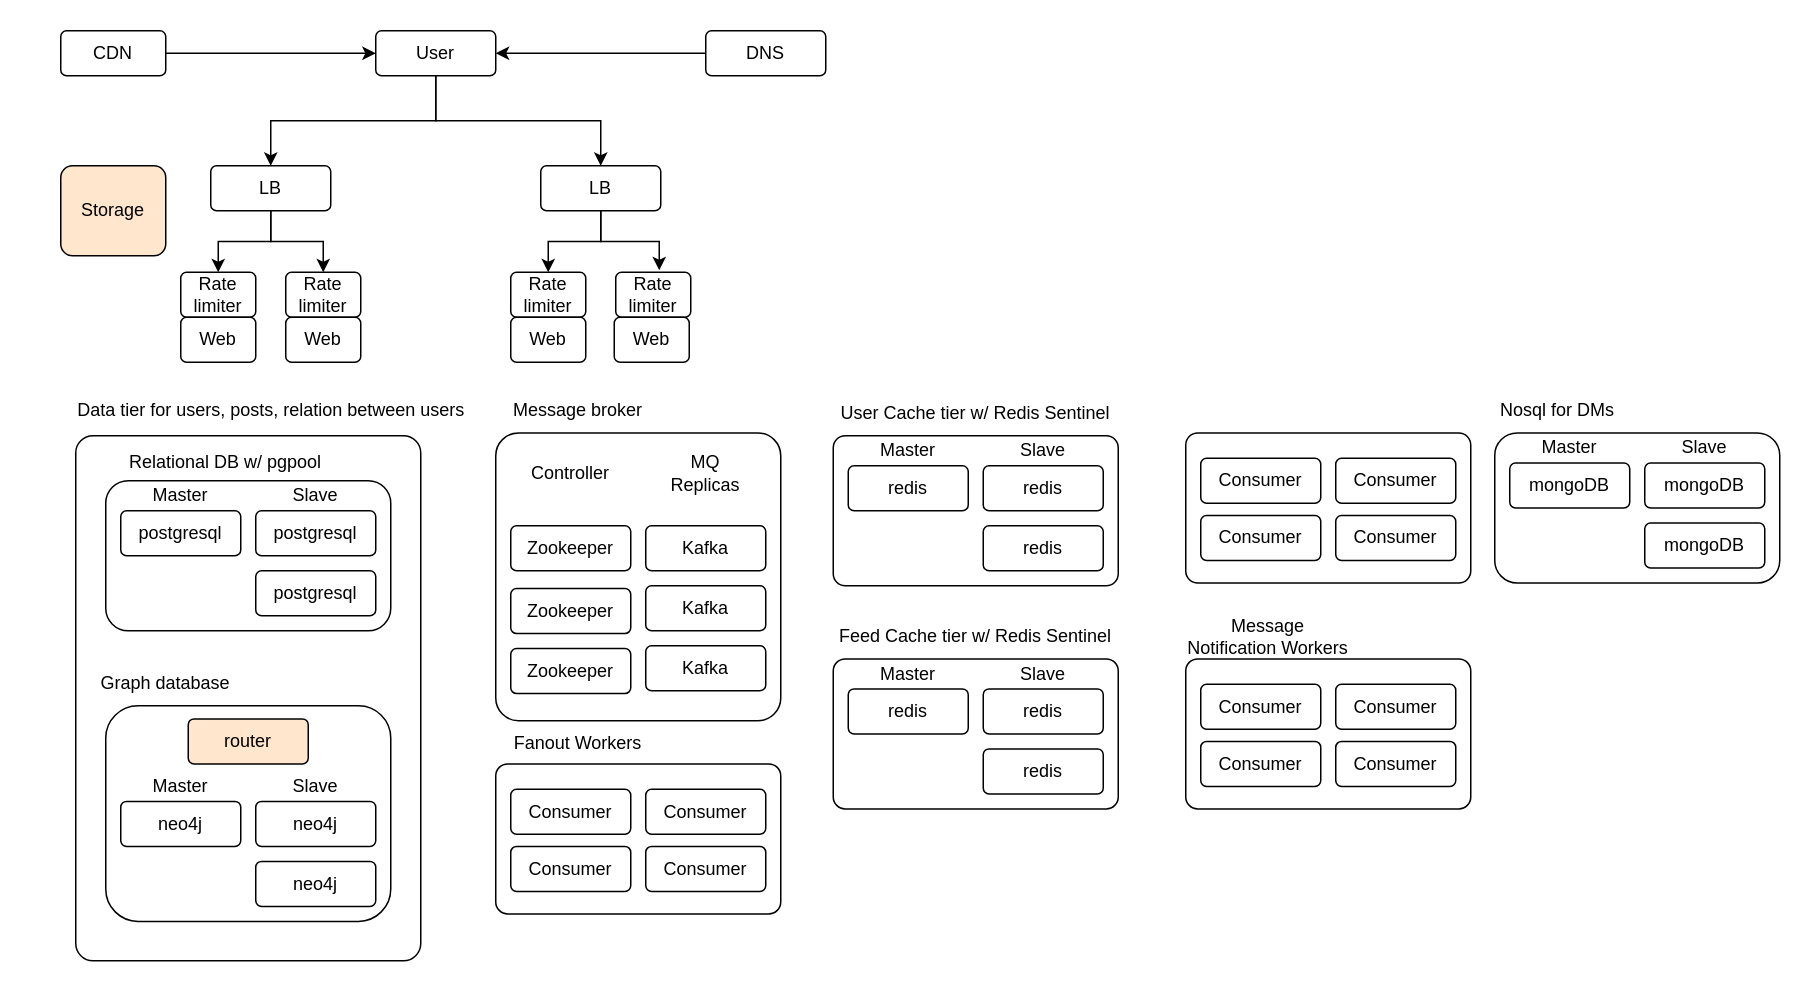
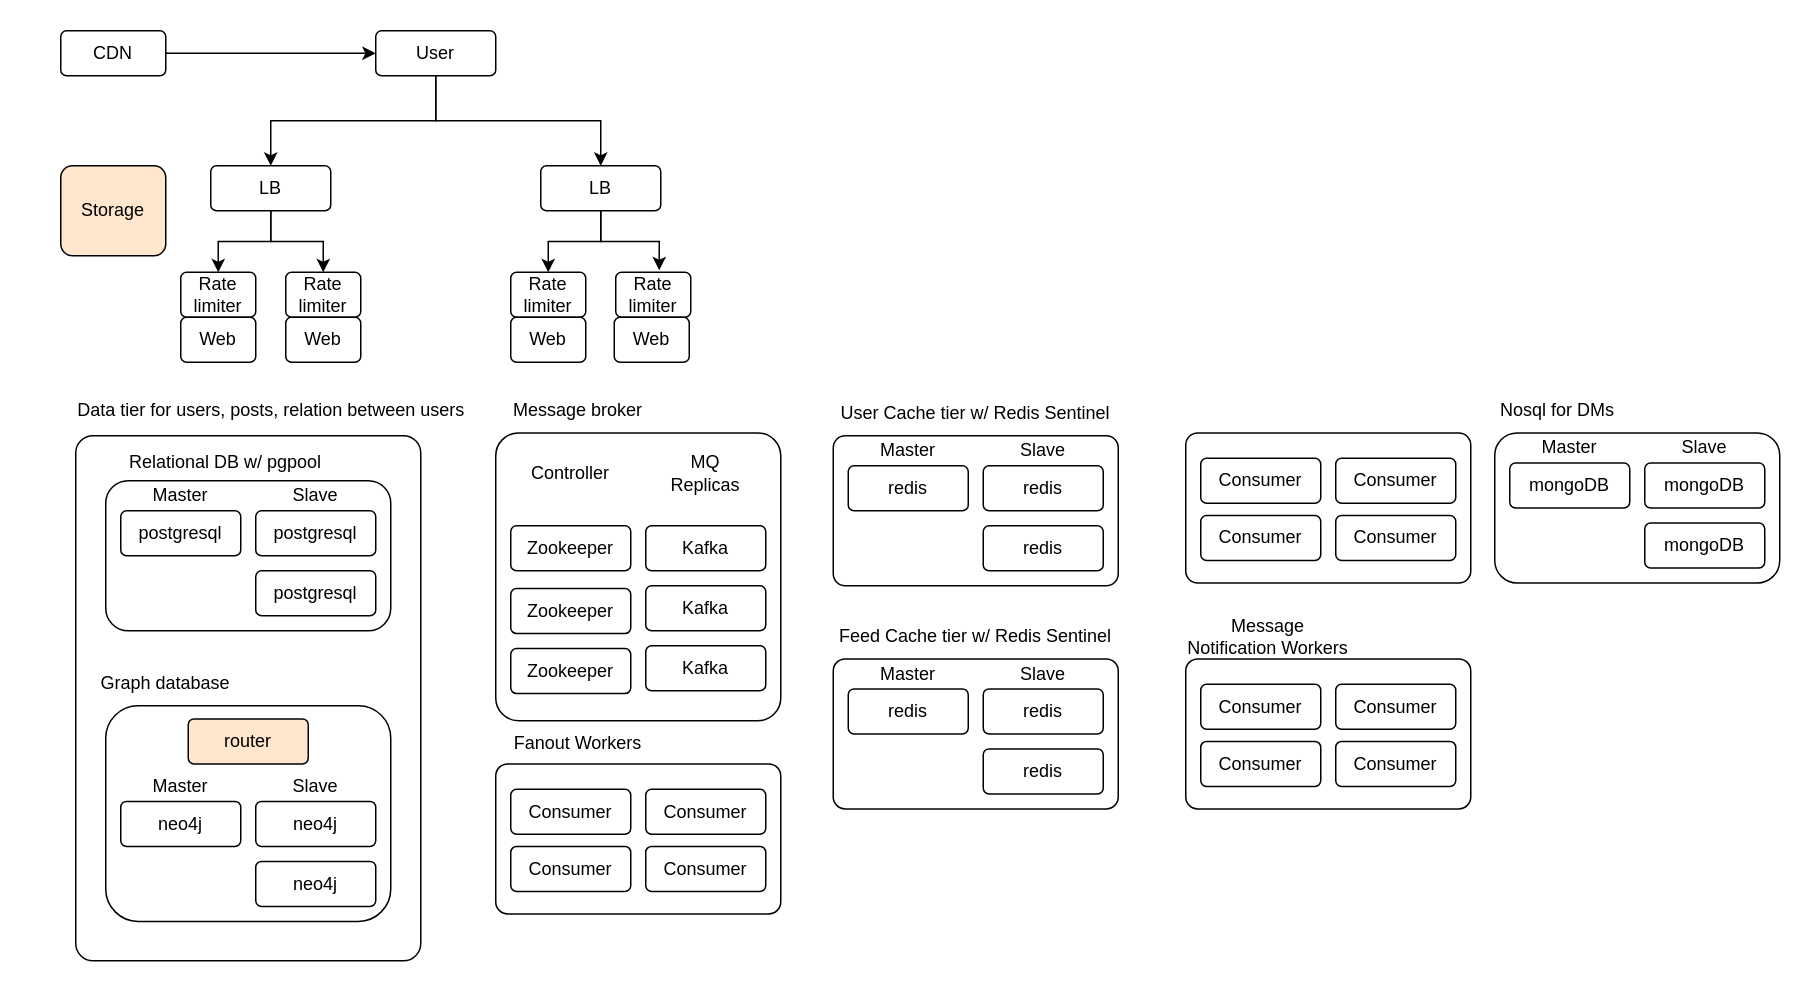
edge "DNS" -> "User": removed
node "DNS": removed
